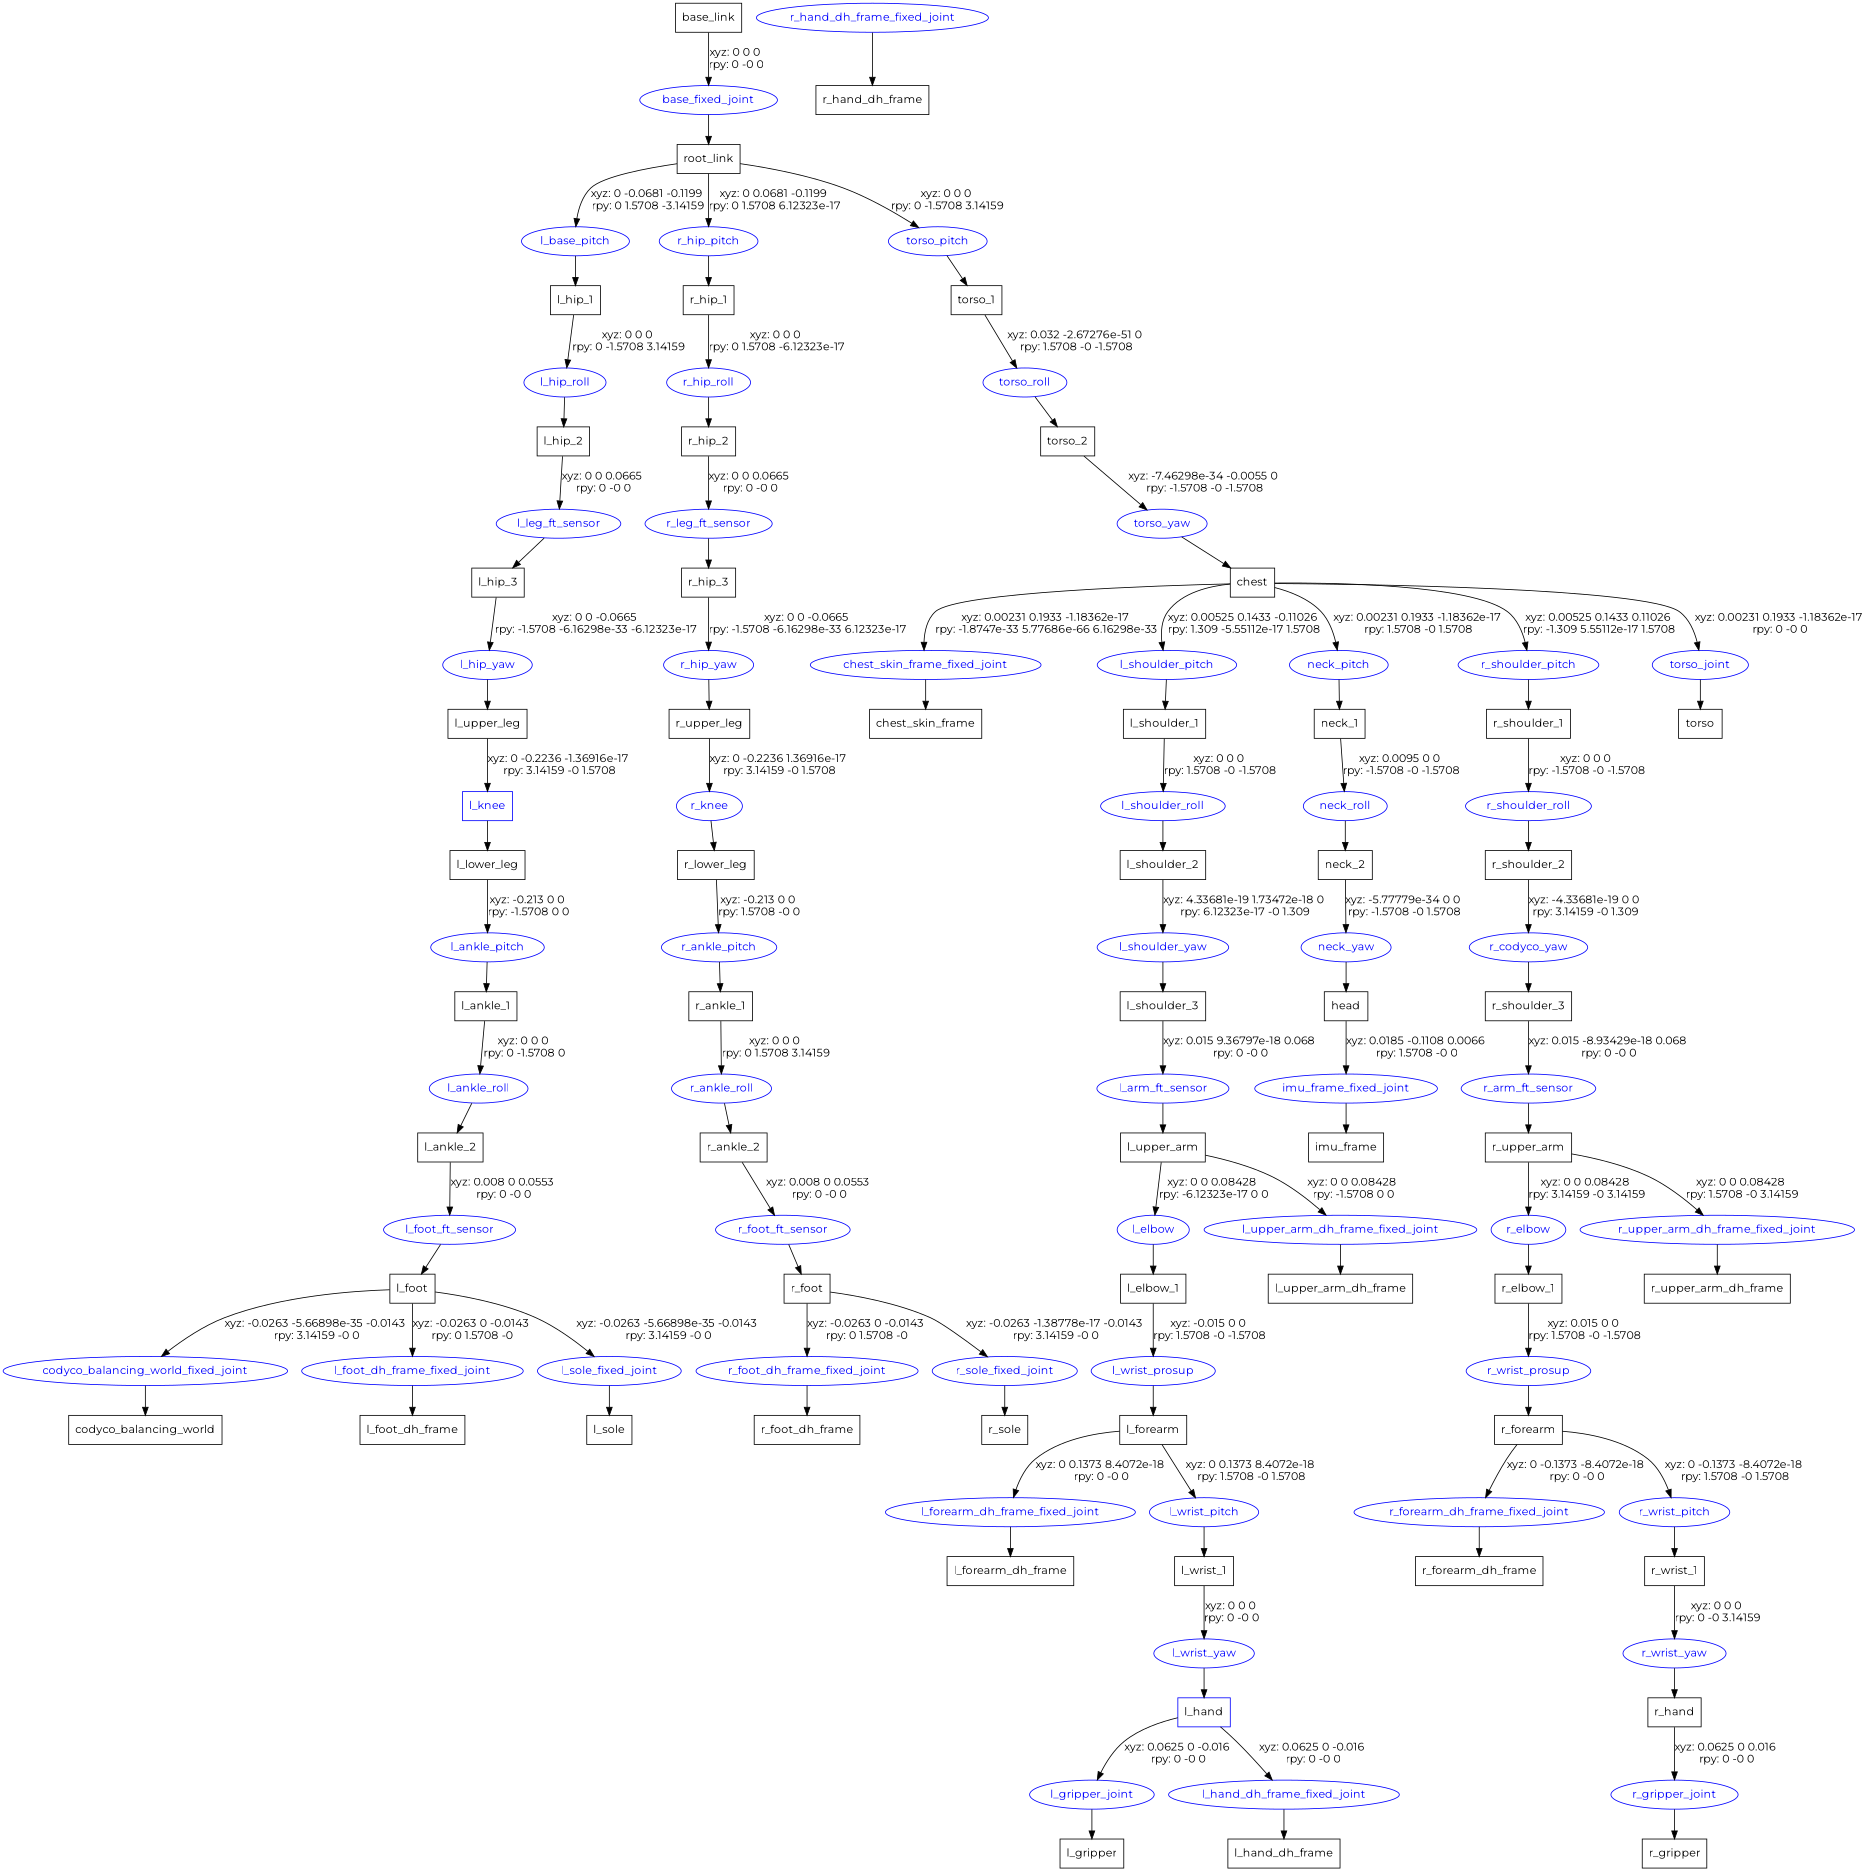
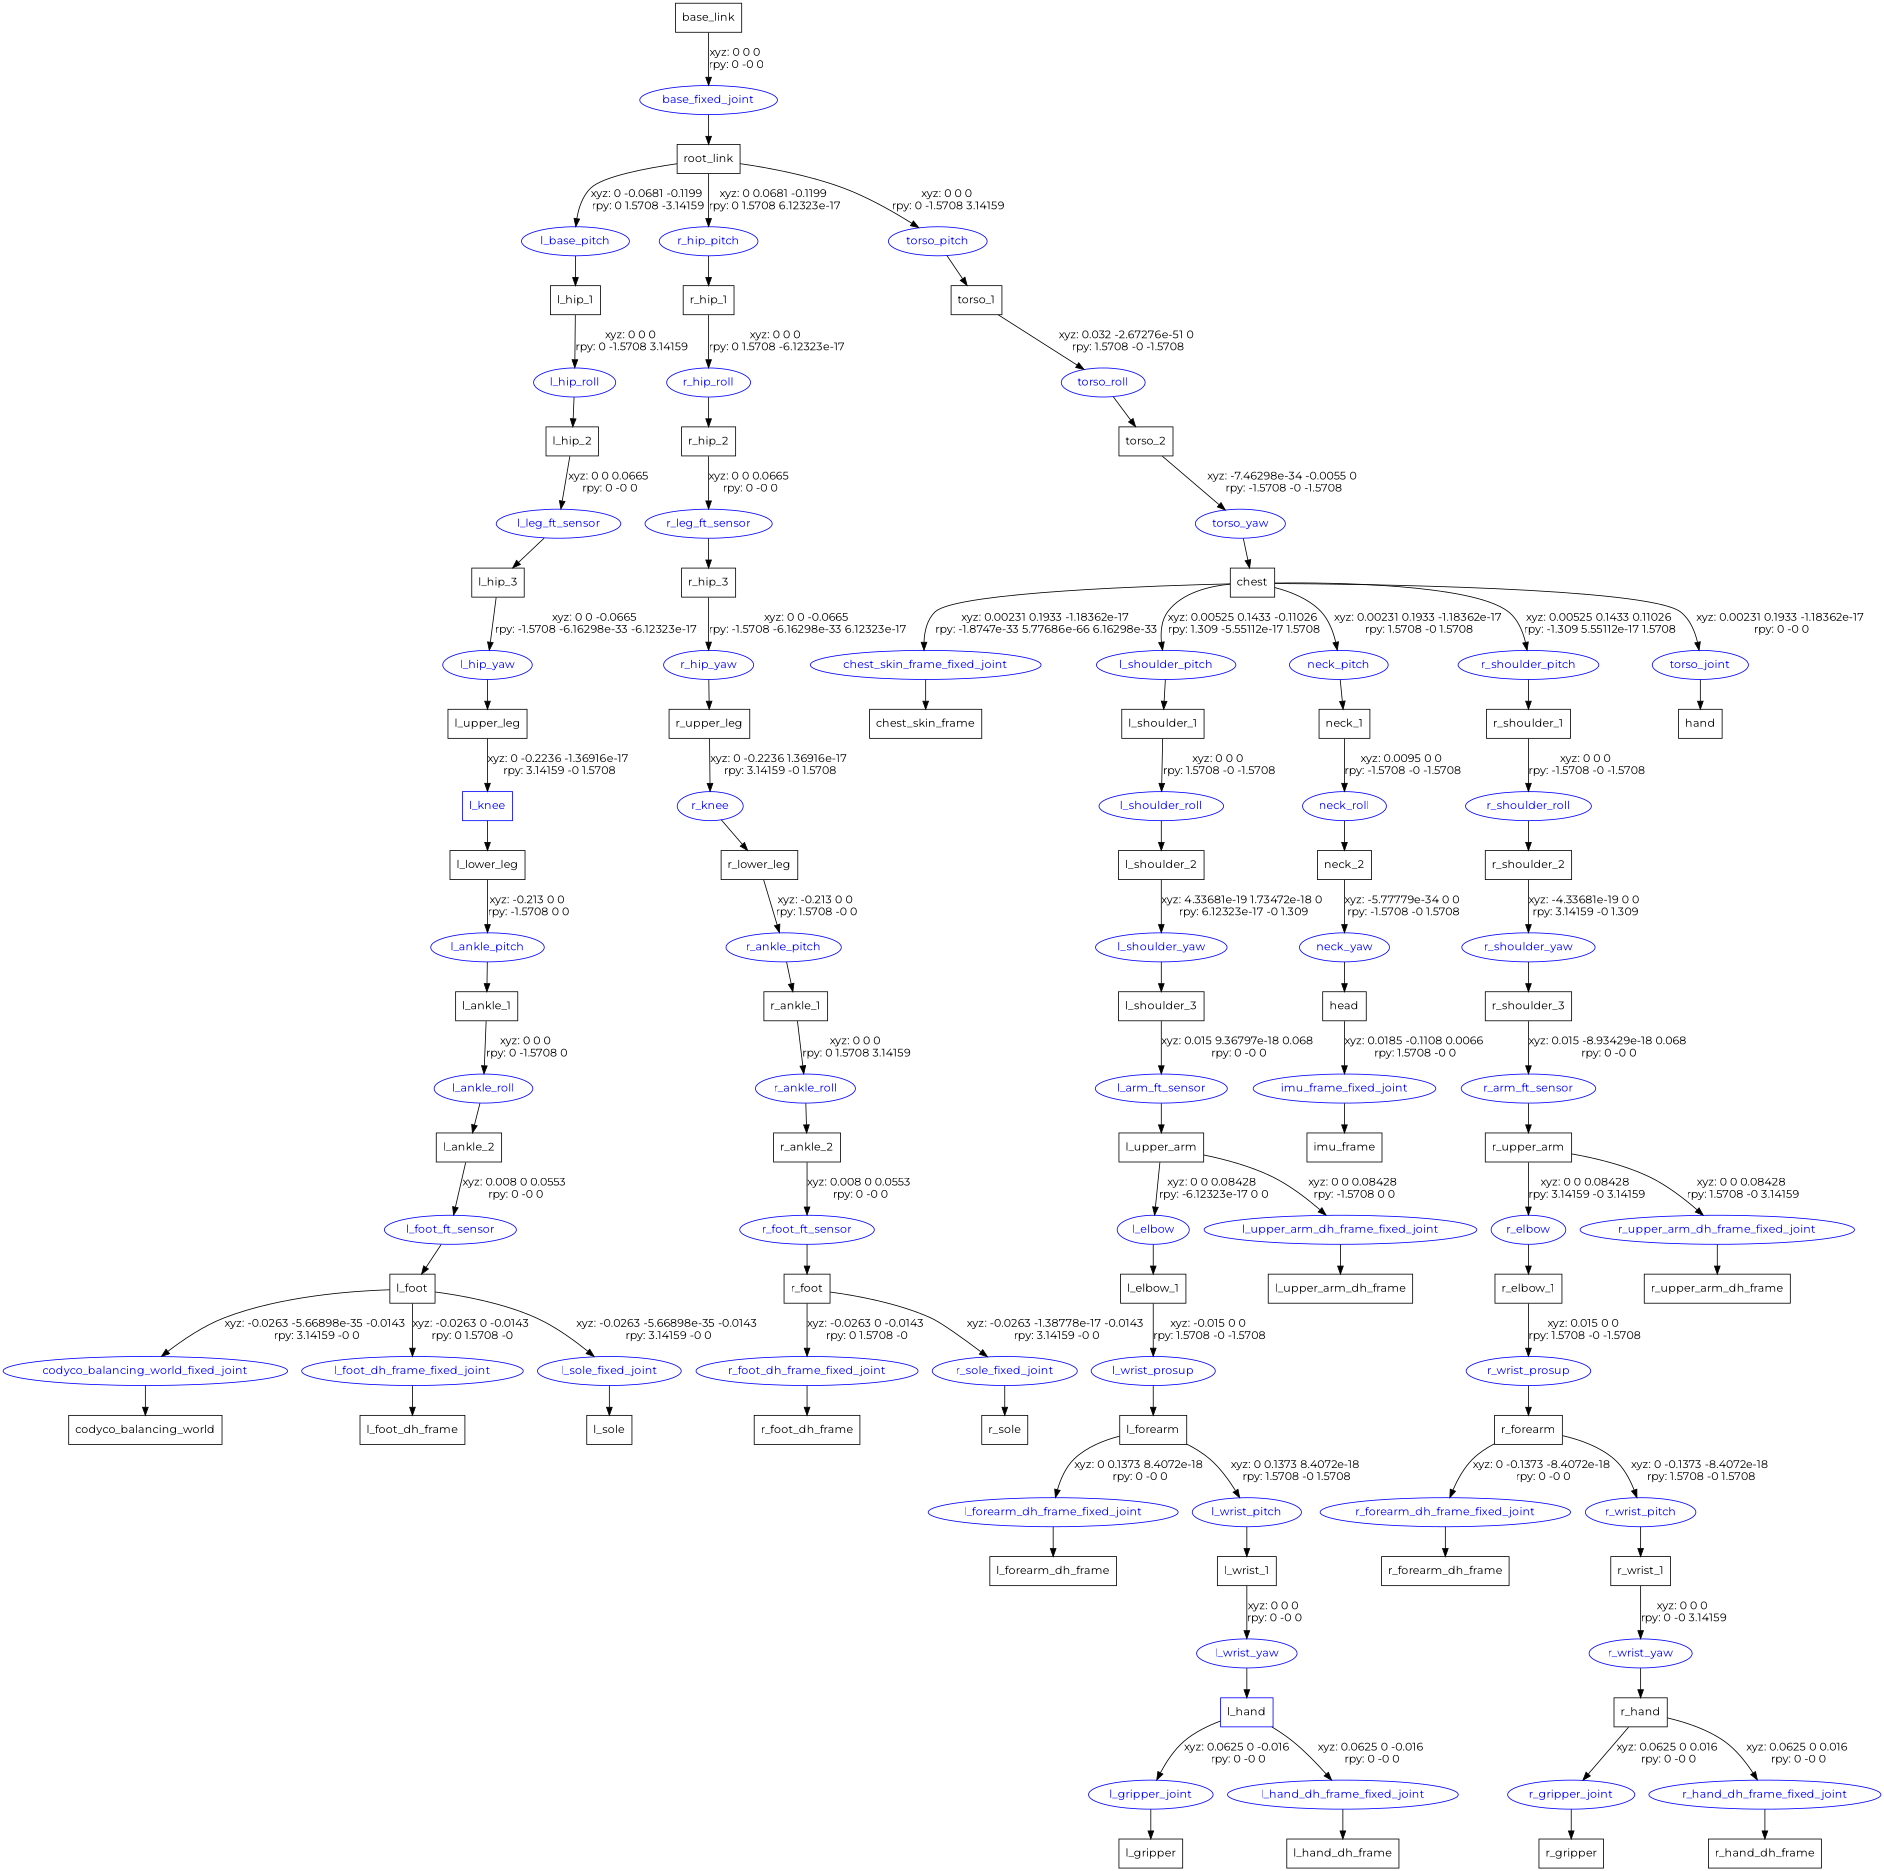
node "torso": label "torso" -> "hand"
node "r_codyco_yaw": label "r_codyco_yaw" -> "r_shoulder_yaw"
edge "r_hand" -> "r_hand_dh_frame_fixed_joint": added, label "xyz: 0.0625 0 0.016 rpy: 0 -0 0"
